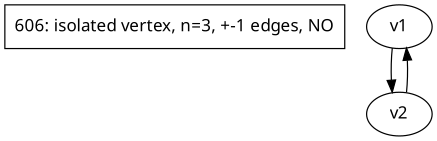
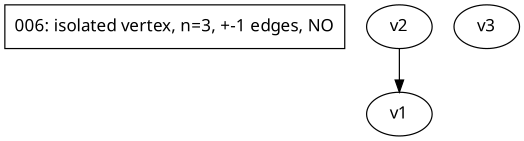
node "606: isolated vertex, n=3, +-1 edges, NO": label "606: isolated vertex, n=3, +-1 edges, NO" -> "006: isolated vertex, n=3, +-1 edges, NO"
node "v3": added
edge "v1" -> "v2": removed
